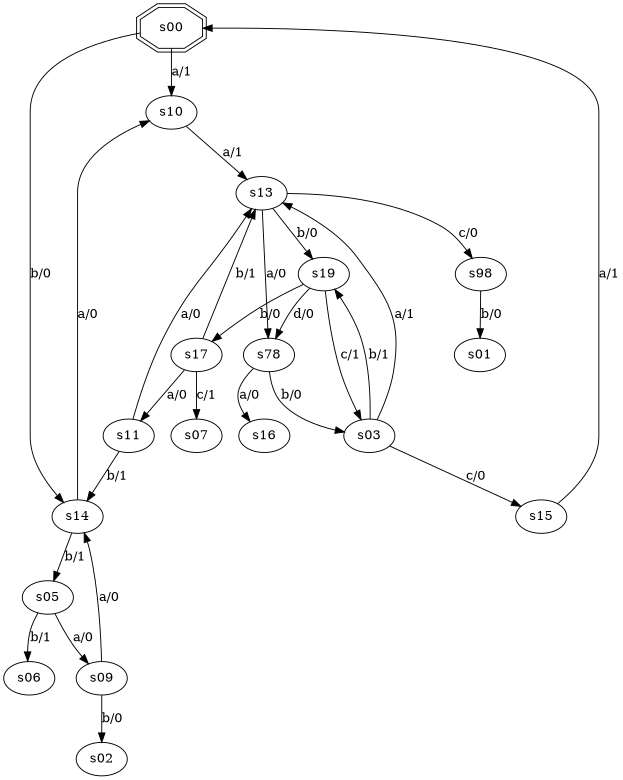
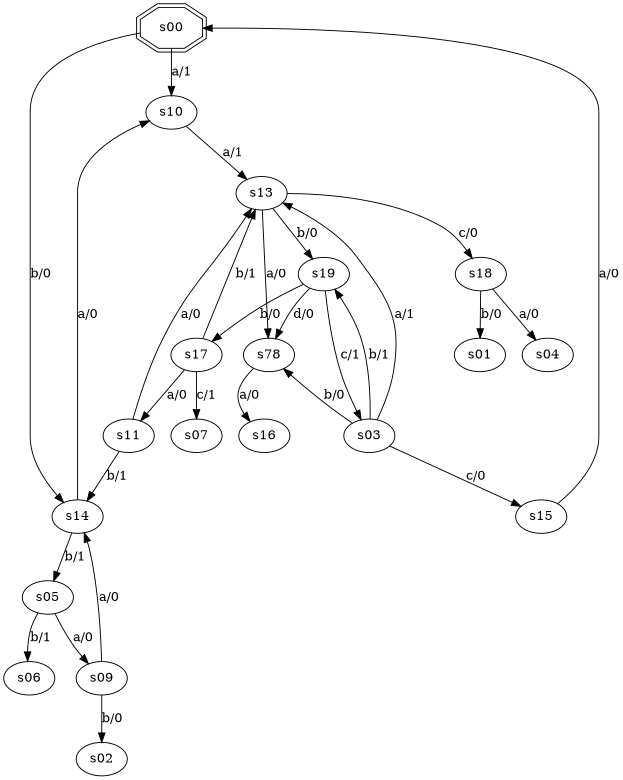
node "s98": label "s98" -> "s18"
edge "s15" -> "s00": label "a/1" -> "a/0"
node "s04": added
edge "s78" -> "s03": reversed
